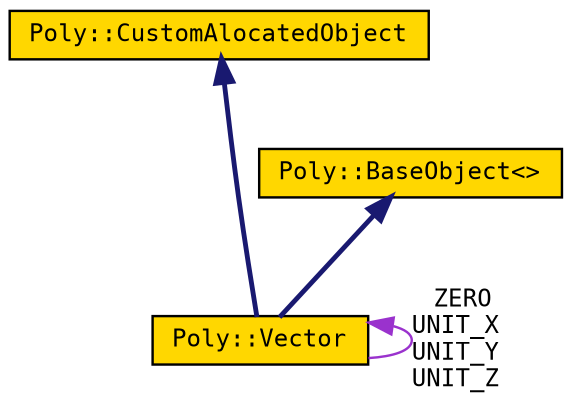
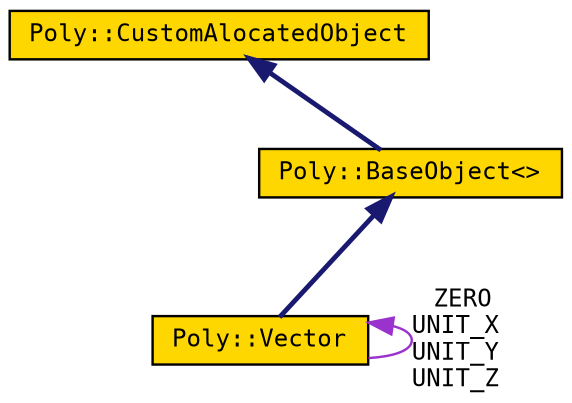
edge "Poly::Vector" -> "Poly::CustomAlocatedObject": now "Poly::BaseObject<>" -> "Poly::CustomAlocatedObject"
